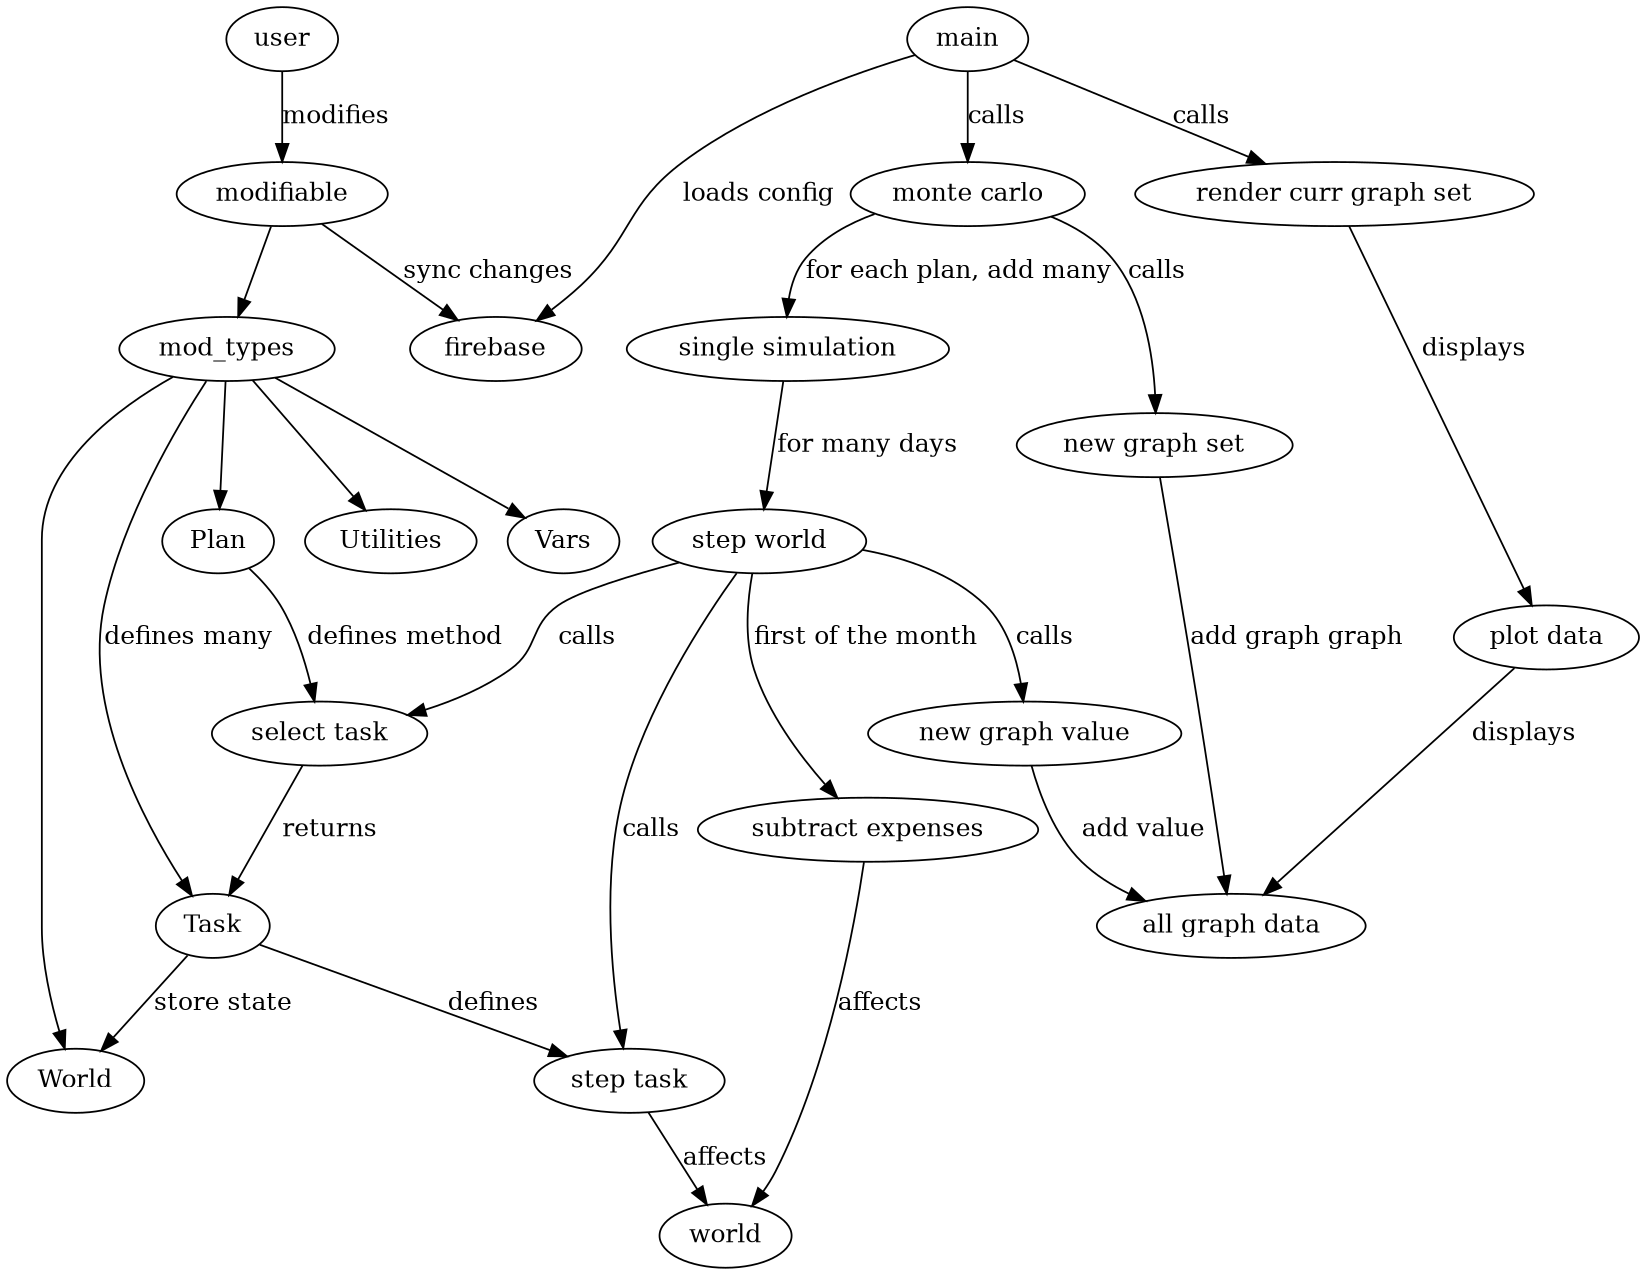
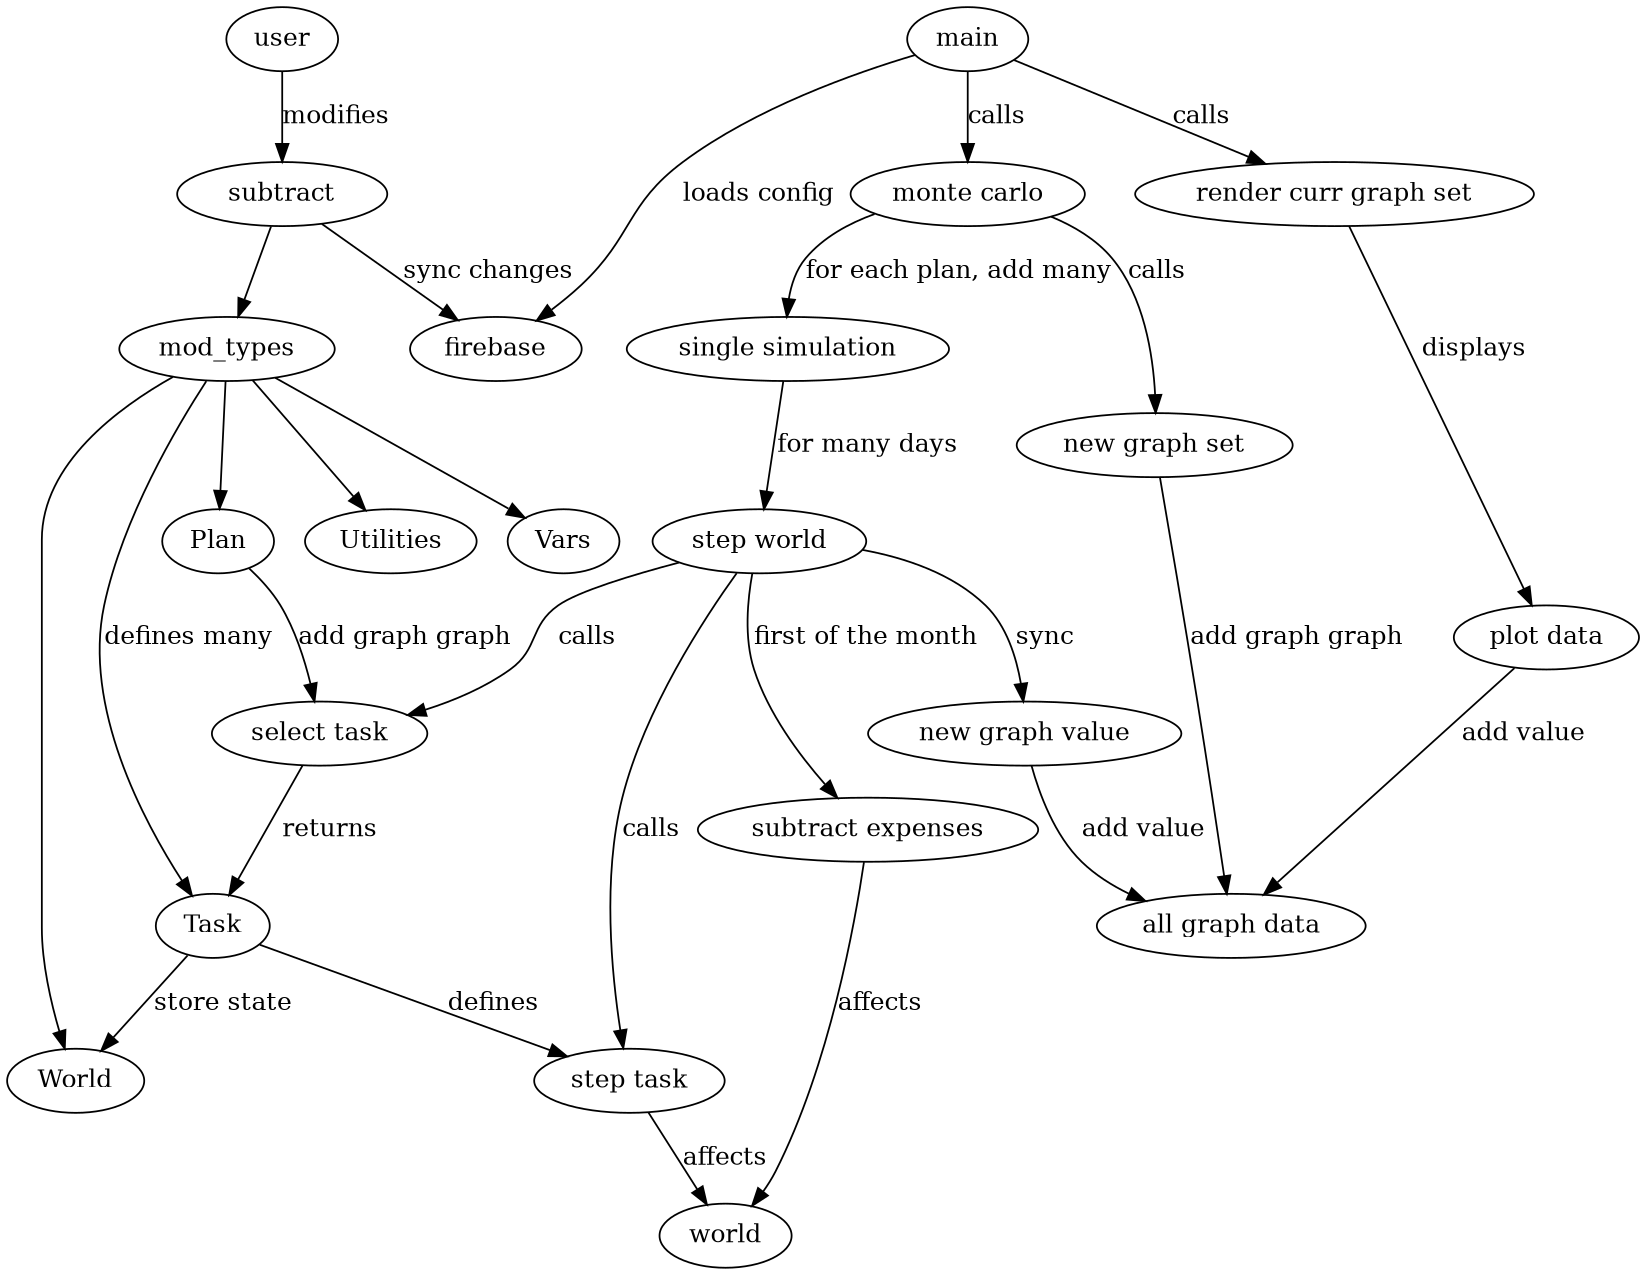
node "modifiable": label "modifiable" -> "subtract"
edge "Plan" -> "select task": label "defines method" -> "add graph graph"
edge "step world" -> "new graph value": label "calls" -> "sync"
edge "plot data" -> "all graph data": label "displays" -> "add value"
